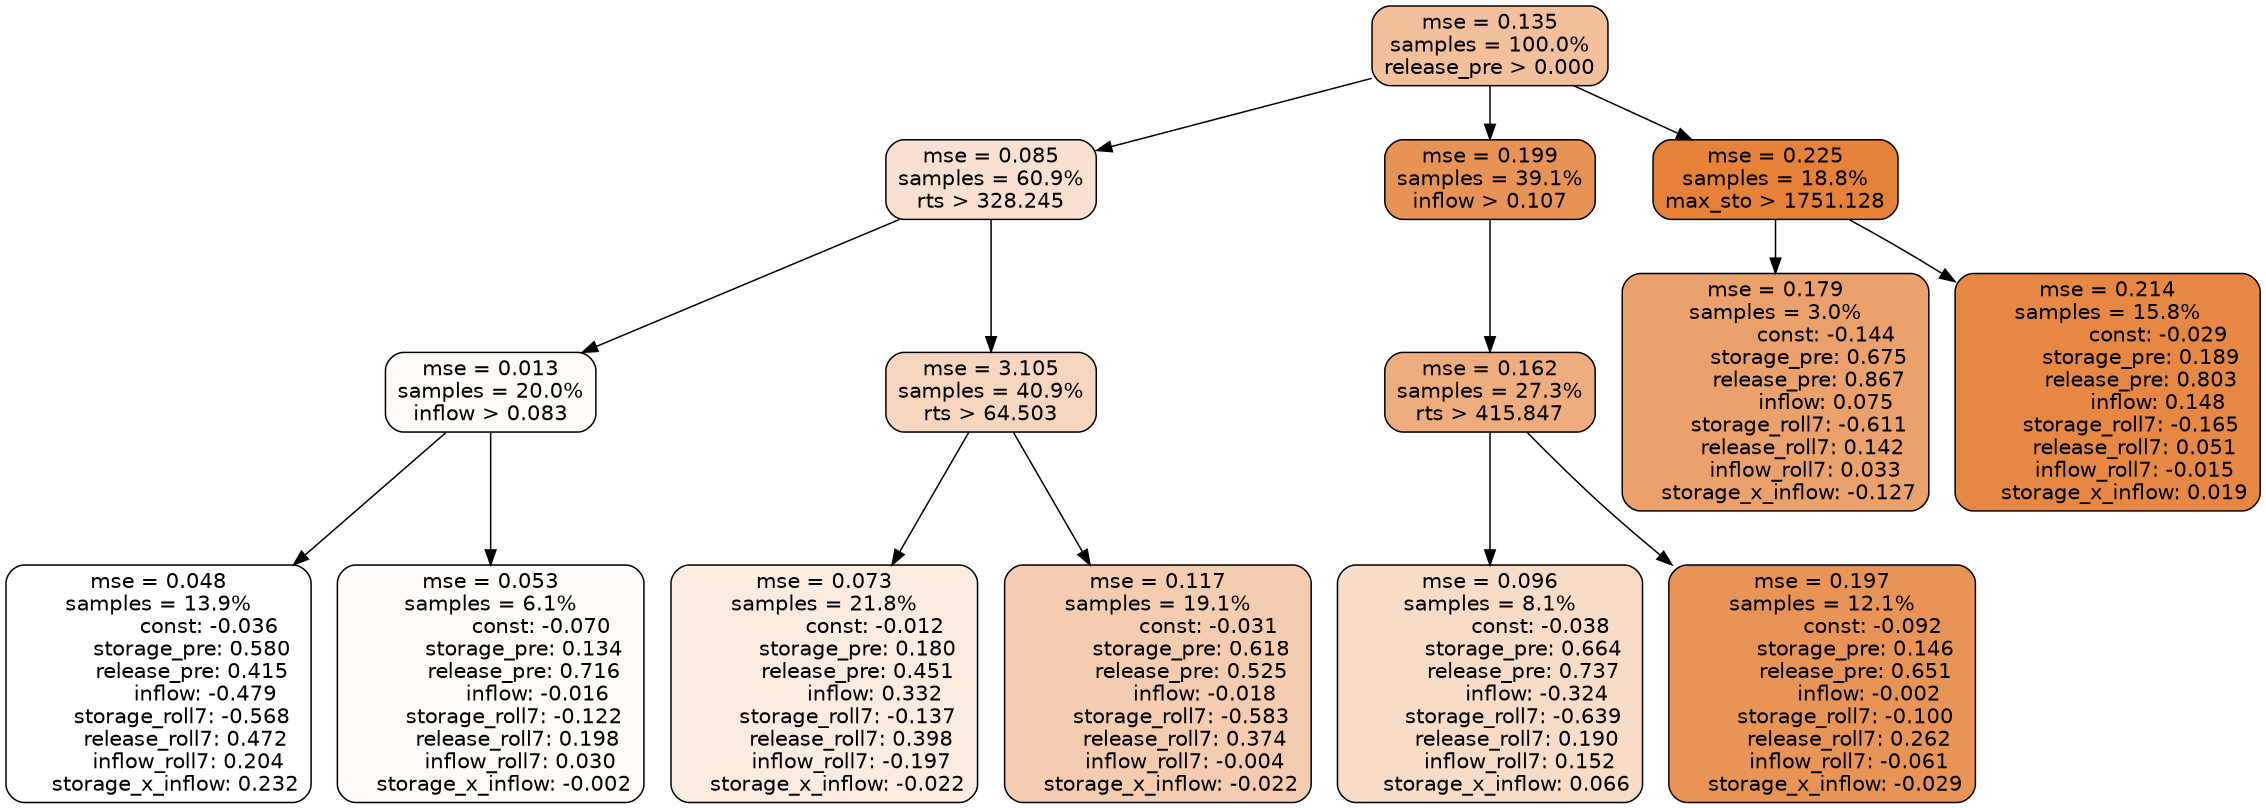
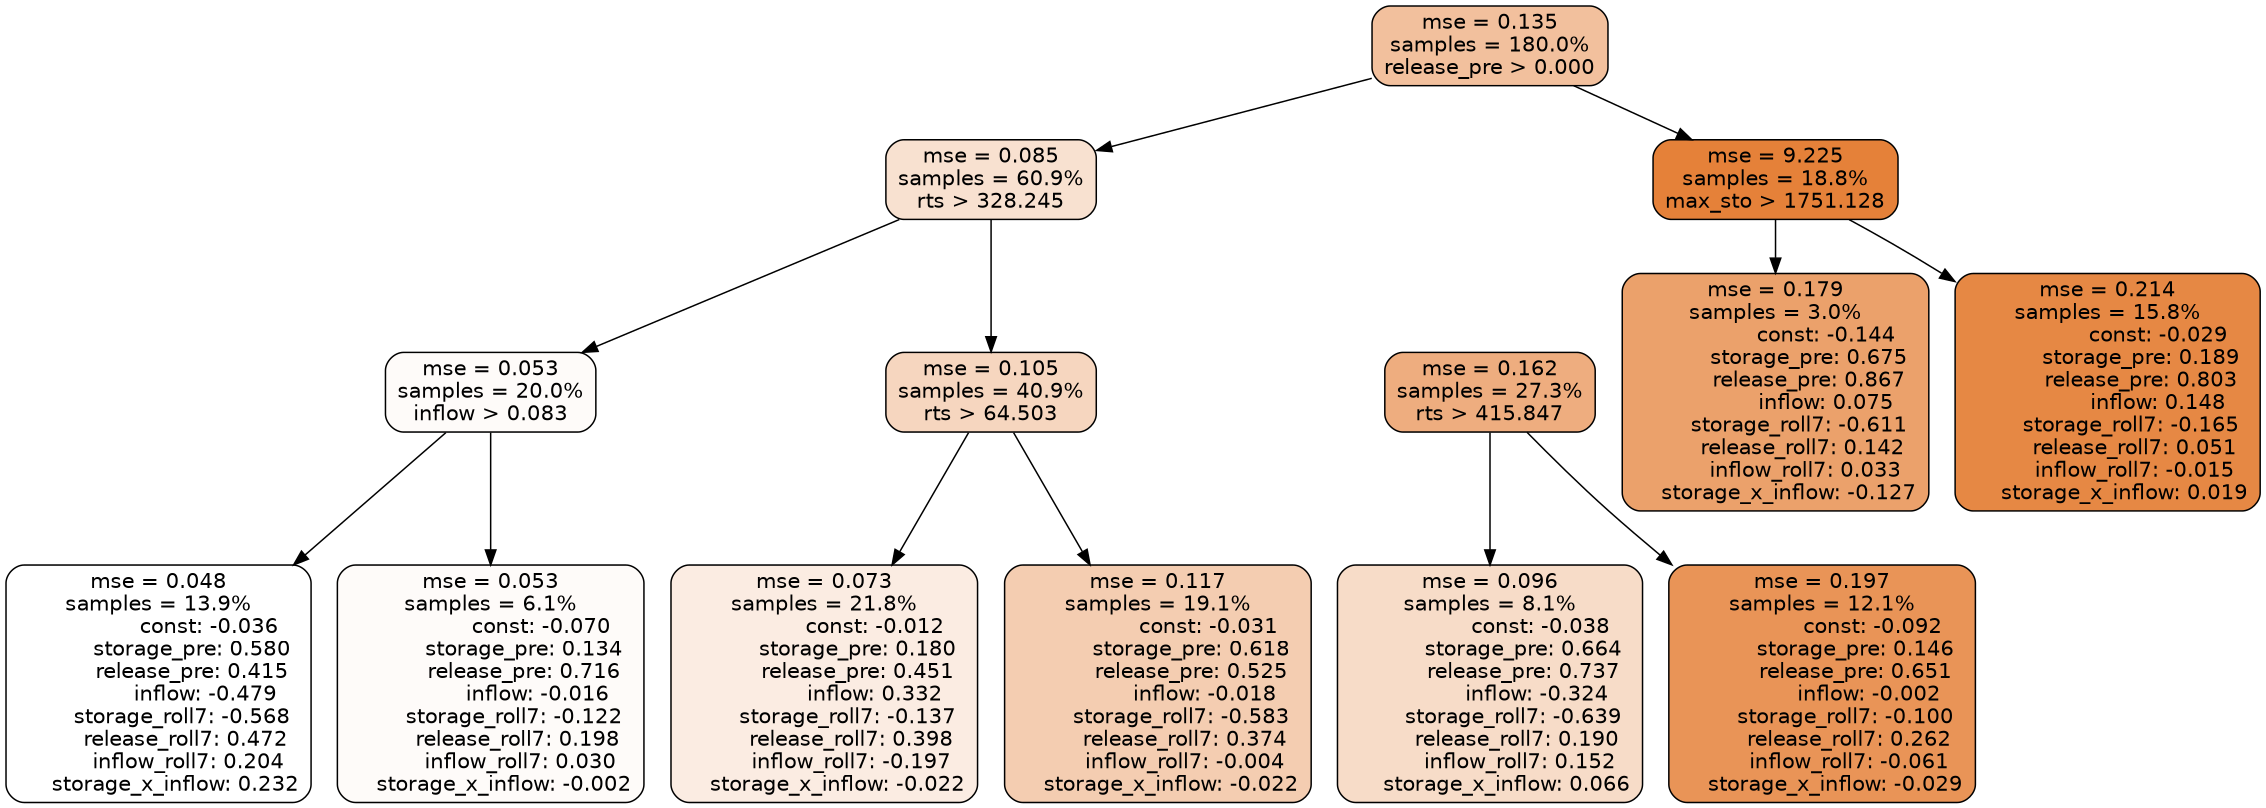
node "mse = 0.135 samples = 100.0% release_pre > 0.000": label "mse = 0.135 samples = 100.0% release_pre > 0.000" -> "mse = 0.135 samples = 180.0% release_pre > 0.000"
node "mse = 0.199 samples = 39.1% inflow > 0.107": removed
node "mse = 0.225 samples = 18.8% max_sto > 1751.128": label "mse = 0.225 samples = 18.8% max_sto > 1751.128" -> "mse = 9.225 samples = 18.8% max_sto > 1751.128"
node "mse = 0.013 samples = 20.0% inflow > 0.083": label "mse = 0.013 samples = 20.0% inflow > 0.083" -> "mse = 0.053 samples = 20.0% inflow > 0.083"
node "mse = 3.105 samples = 40.9% rts > 64.503": label "mse = 3.105 samples = 40.9% rts > 64.503" -> "mse = 0.105 samples = 40.9% rts > 64.503"
